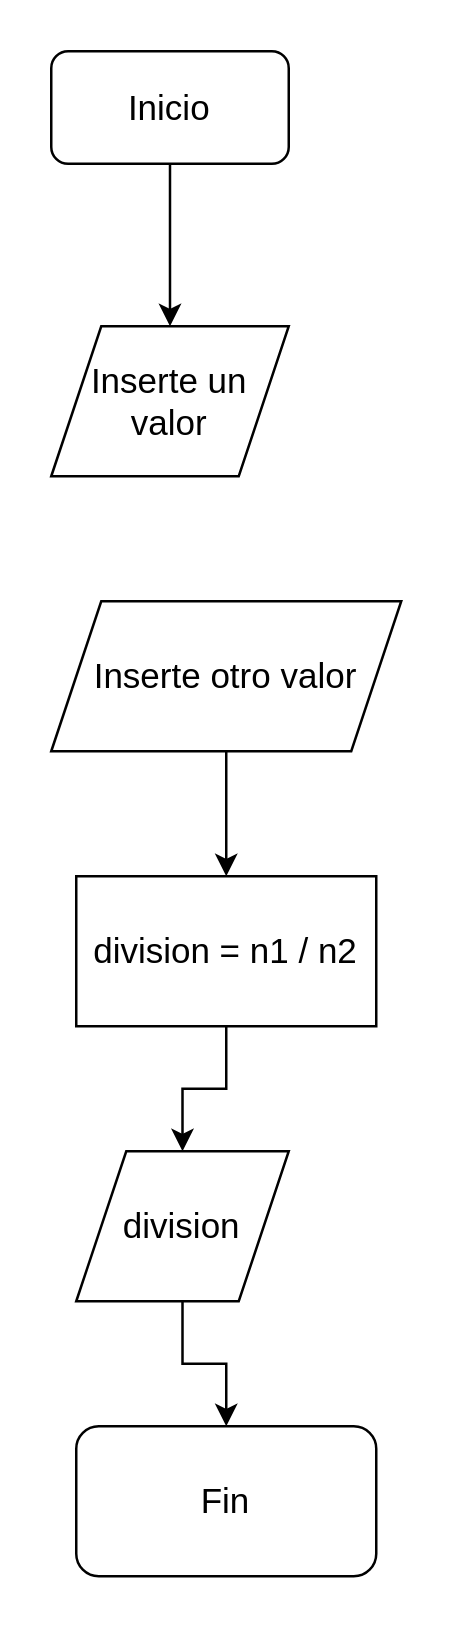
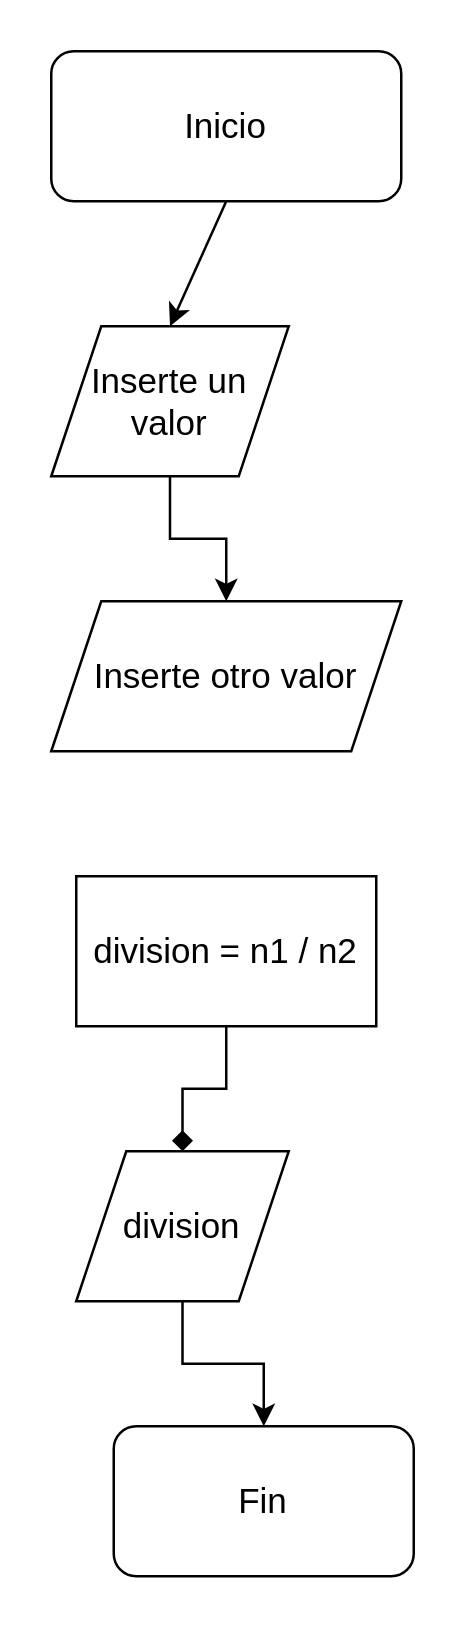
node "Inicio": size 238x113 -> 350x150
edge "Inserte un valor" -> "Inserte otro valor": added
edge "Inserte otro valor" -> "division = n1 / n2": removed
edge "division = n1 / n2" -> "division": arrowhead classic -> diamond
node "Fin": moved (226, 1501) -> (264, 1501)
